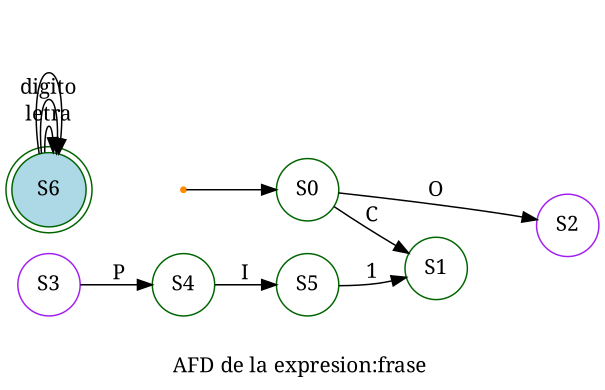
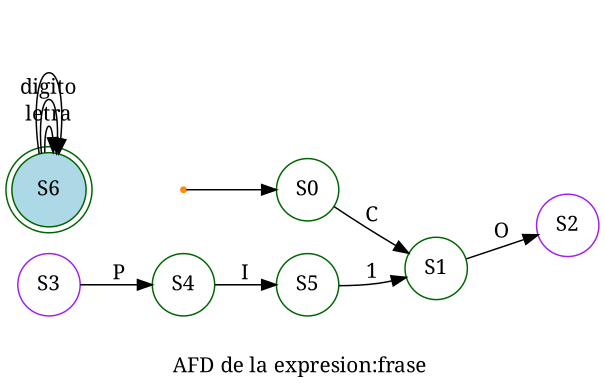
edge "S0" -> "S2": now "S1" -> "S2"
